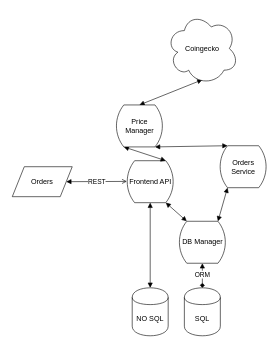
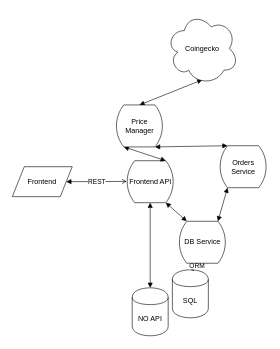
node "Orders": label "Orders" -> "Frontend"
node "DB Manager": label "DB Manager" -> "DB Service"
node "SQL": moved (203, 312) -> (191, 294)
node "NO SQL": label "NO SQL" -> "NO API"
